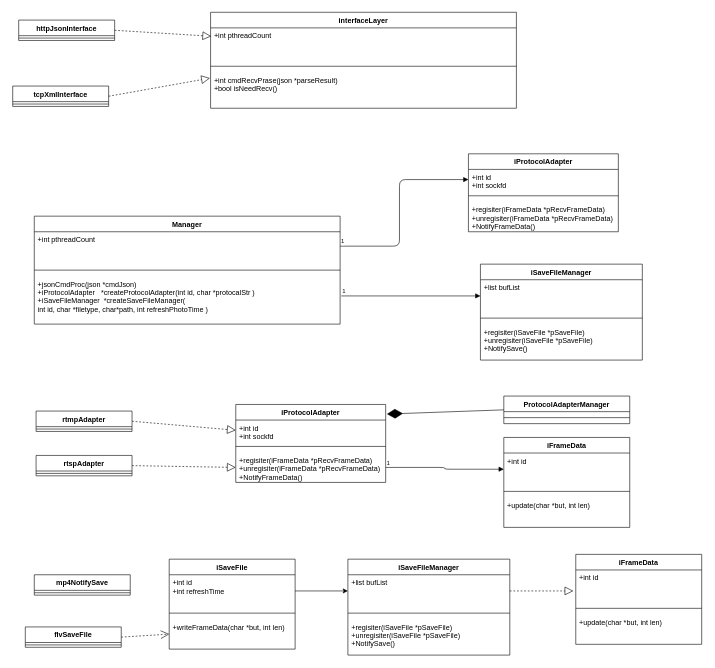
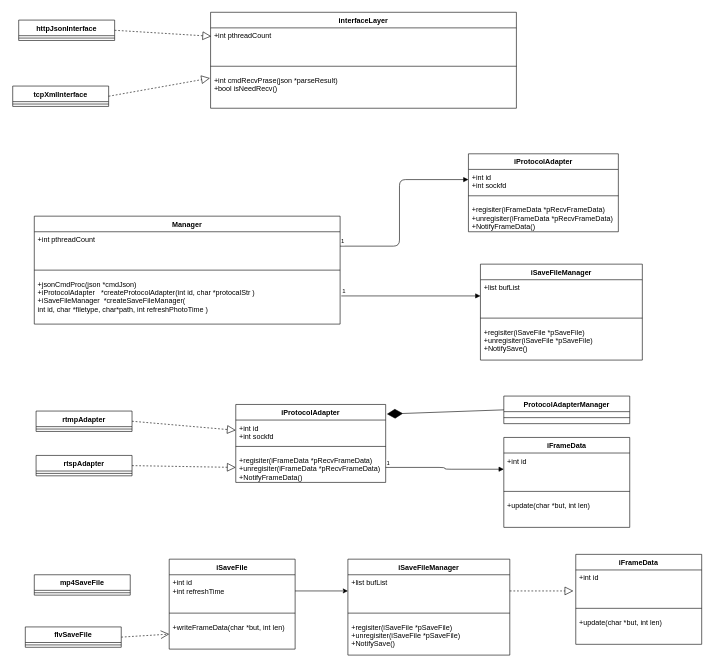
node "mp4NotifySave": label "mp4NotifySave" -> "mp4SaveFile"
